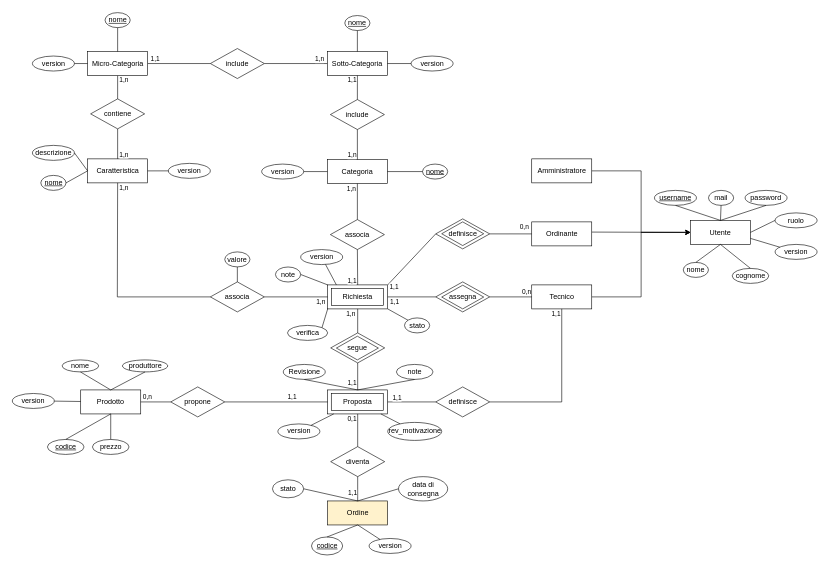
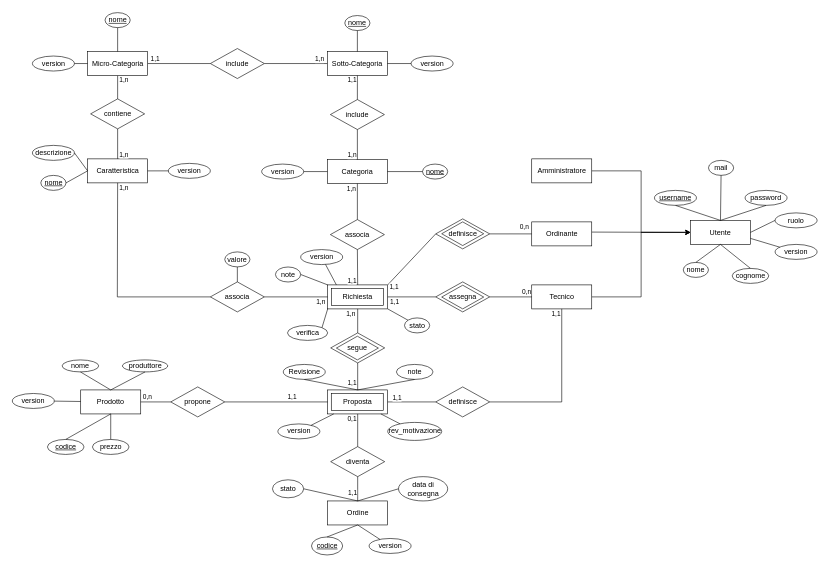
node "mail": moved (721, 198) -> (721, 168)
node "Ordine": fillcolor #fff2cc -> #ffffff
